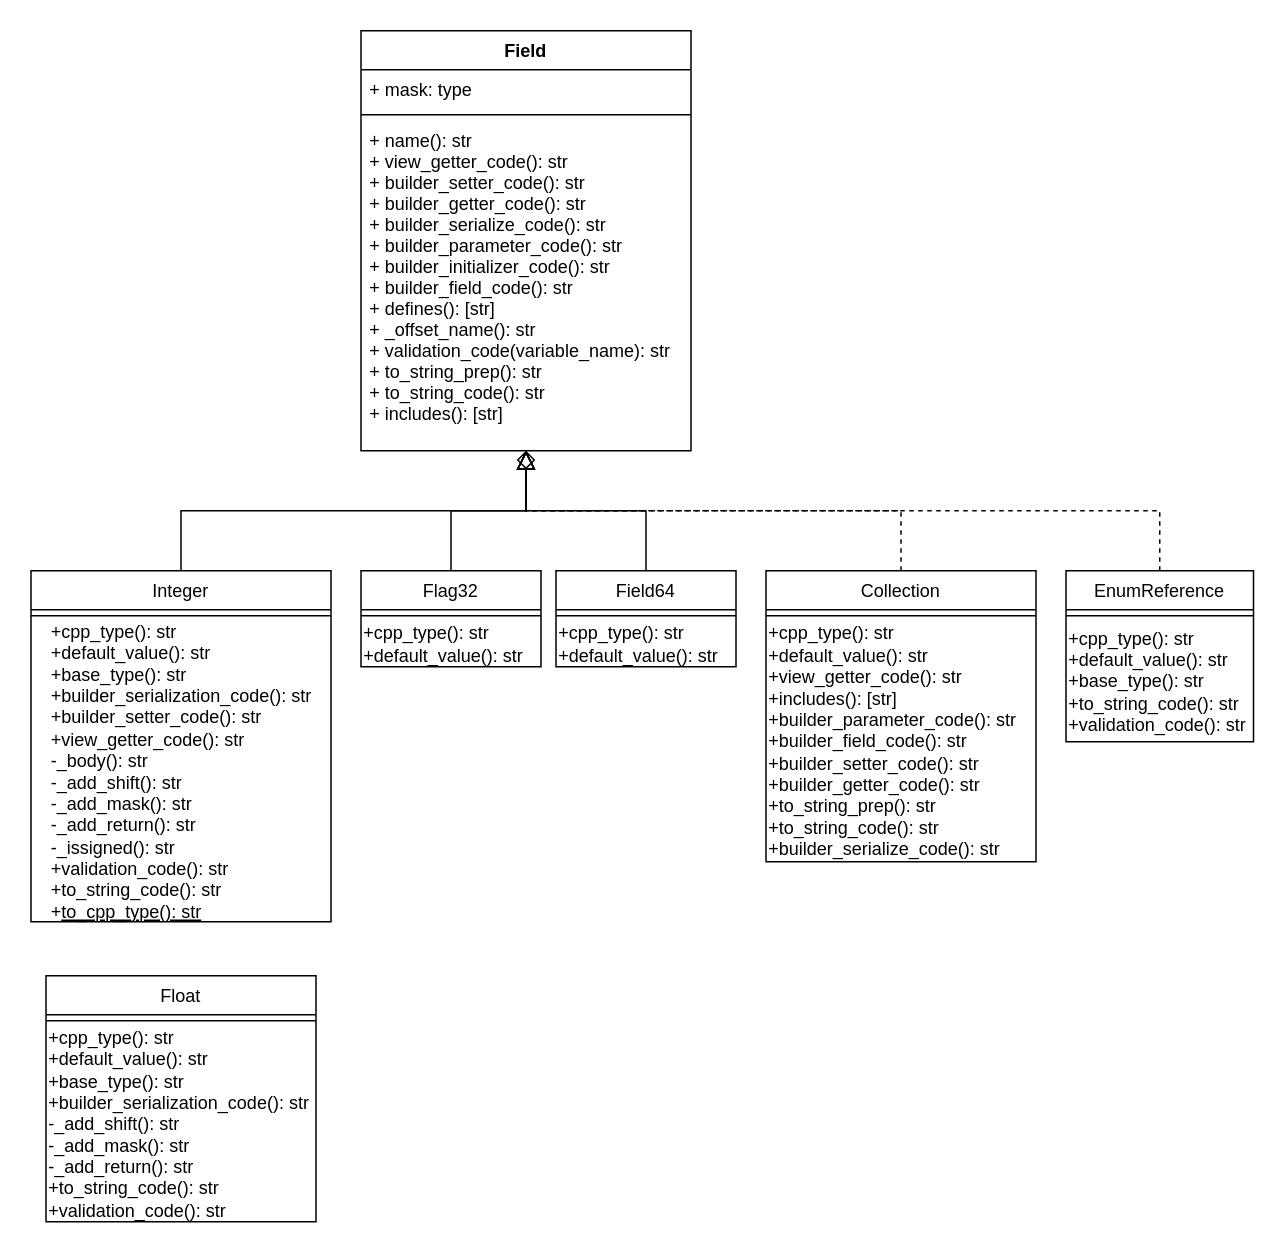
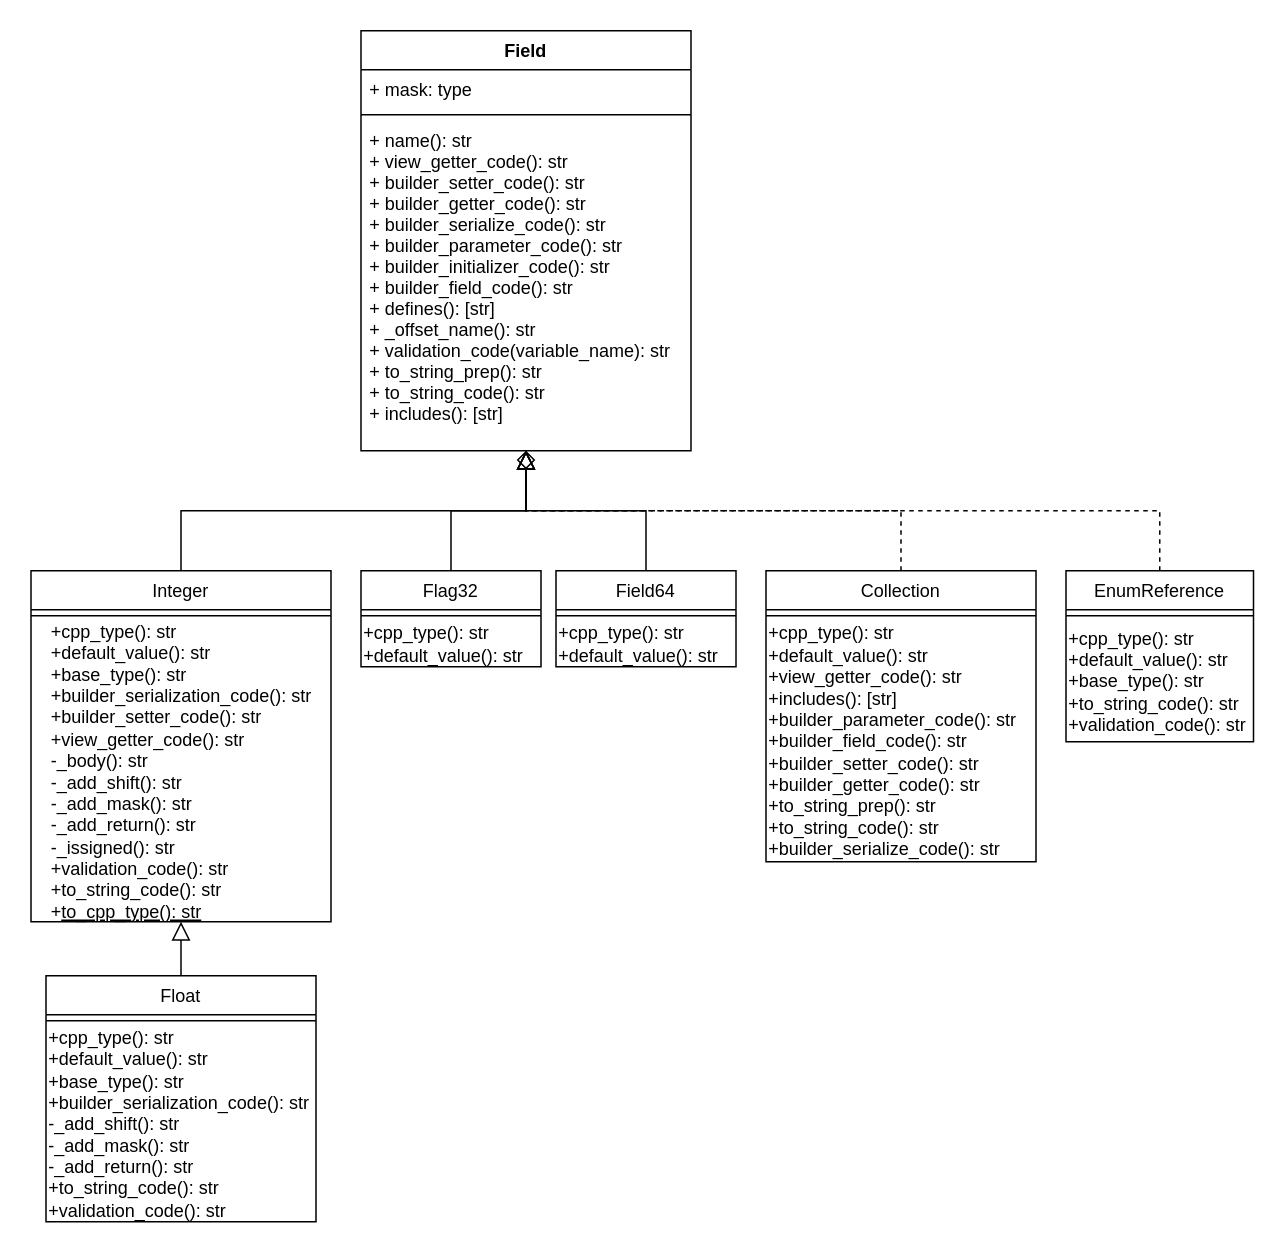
edge "Float" -> "Integer": added
